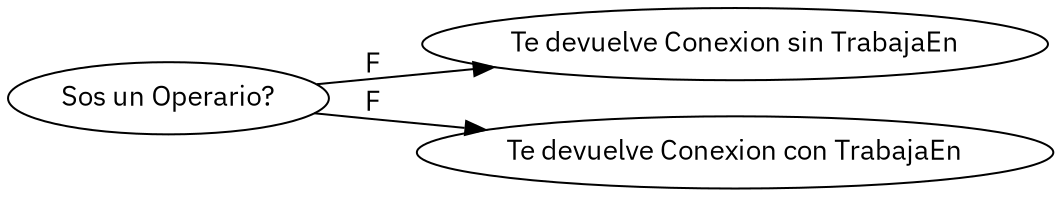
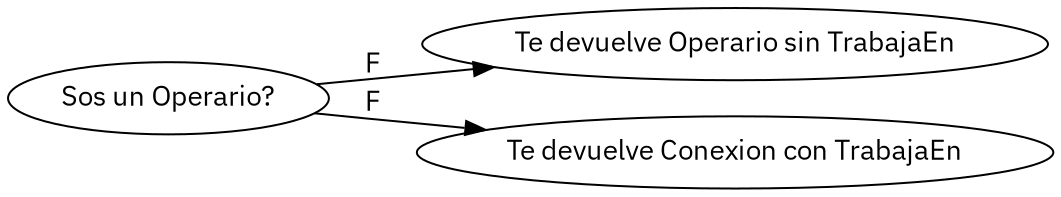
node "Te devuelve Conexion sin TrabajaEn": label "Te devuelve Conexion sin TrabajaEn" -> "Te devuelve Operario sin TrabajaEn"
